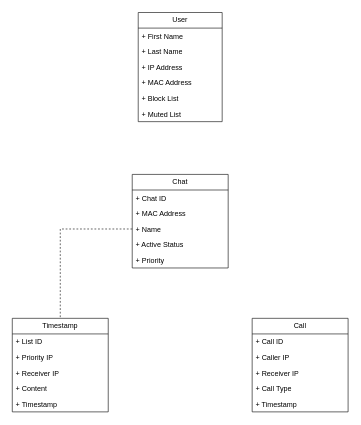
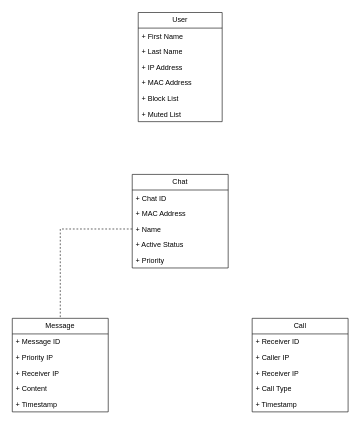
node "Timestamp": label "Timestamp" -> "Message"
node "+ List ID": label "+ List ID" -> "+ Message ID"
node "+ Call ID": label "+ Call ID" -> "+ Receiver ID"
